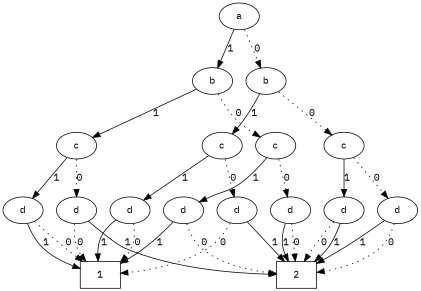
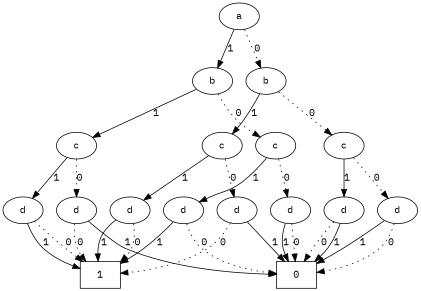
node "2": label "2" -> "0"
